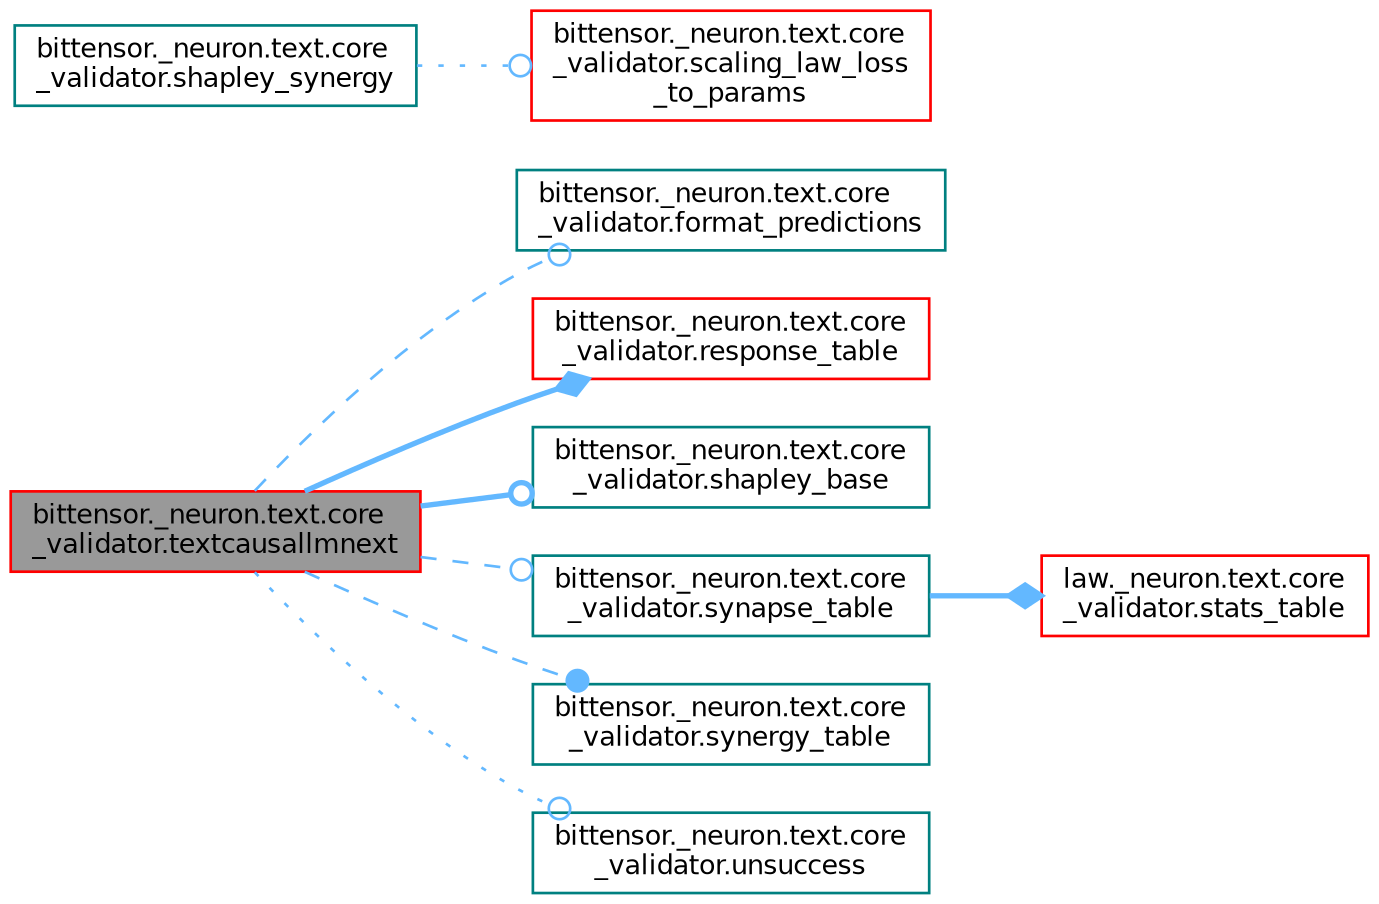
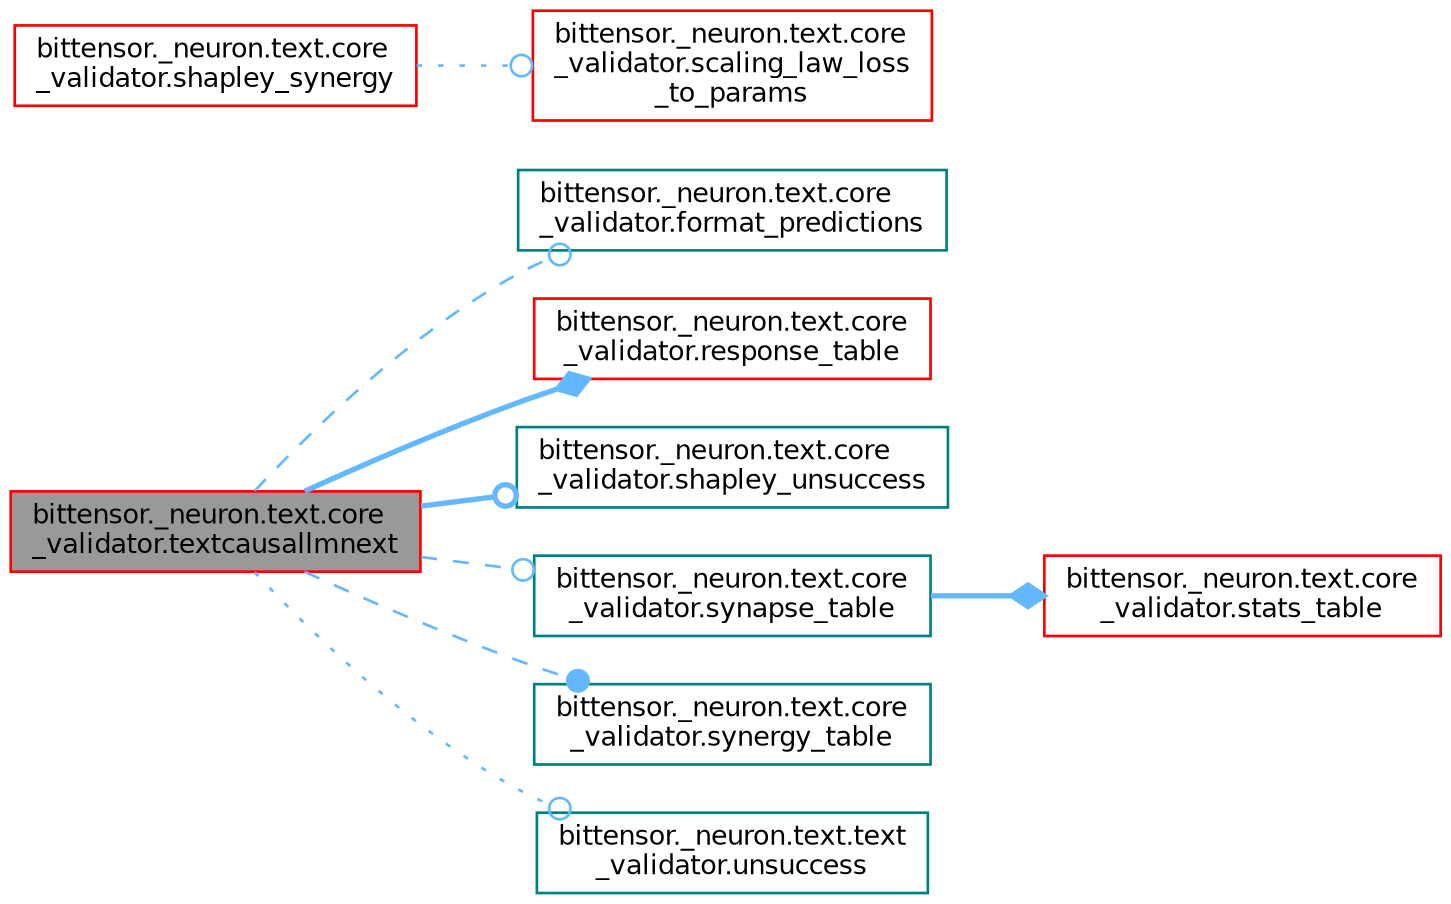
node "bittensor._neuron.text.core _validator.shapley_synergy": color teal -> red
node "bittensor._neuron.text.core _validator.shapley_base": label "bittensor._neuron.text.core _validator.shapley_base" -> "bittensor._neuron.text.core _validator.shapley_unsuccess"
node "law._neuron.text.core _validator.stats_table": label "law._neuron.text.core _validator.stats_table" -> "bittensor._neuron.text.core _validator.stats_table"
node "bittensor._neuron.text.core _validator.unsuccess": label "bittensor._neuron.text.core _validator.unsuccess" -> "bittensor._neuron.text.text _validator.unsuccess"
